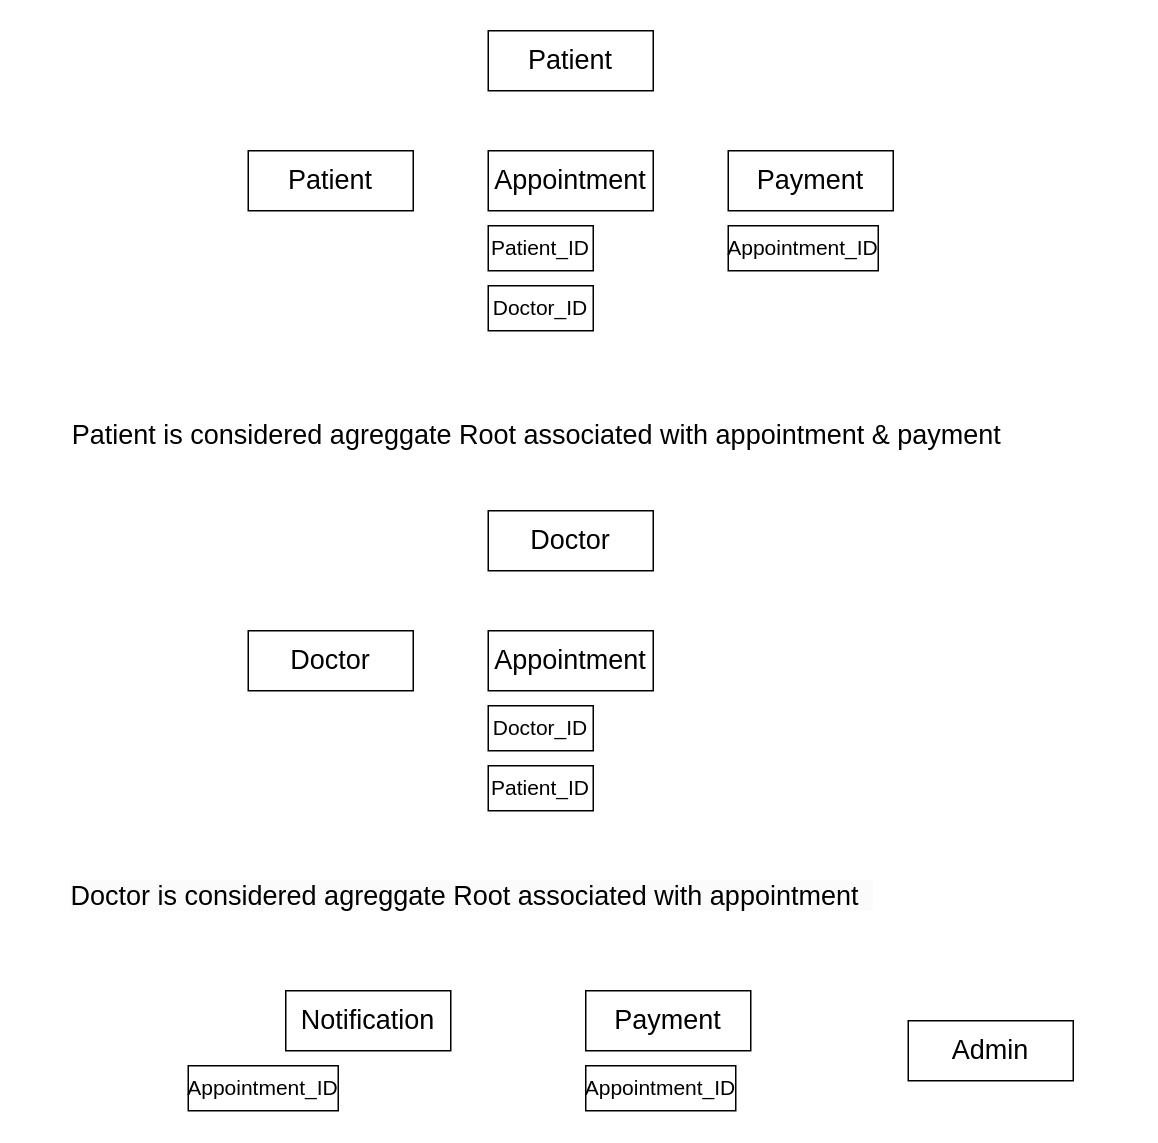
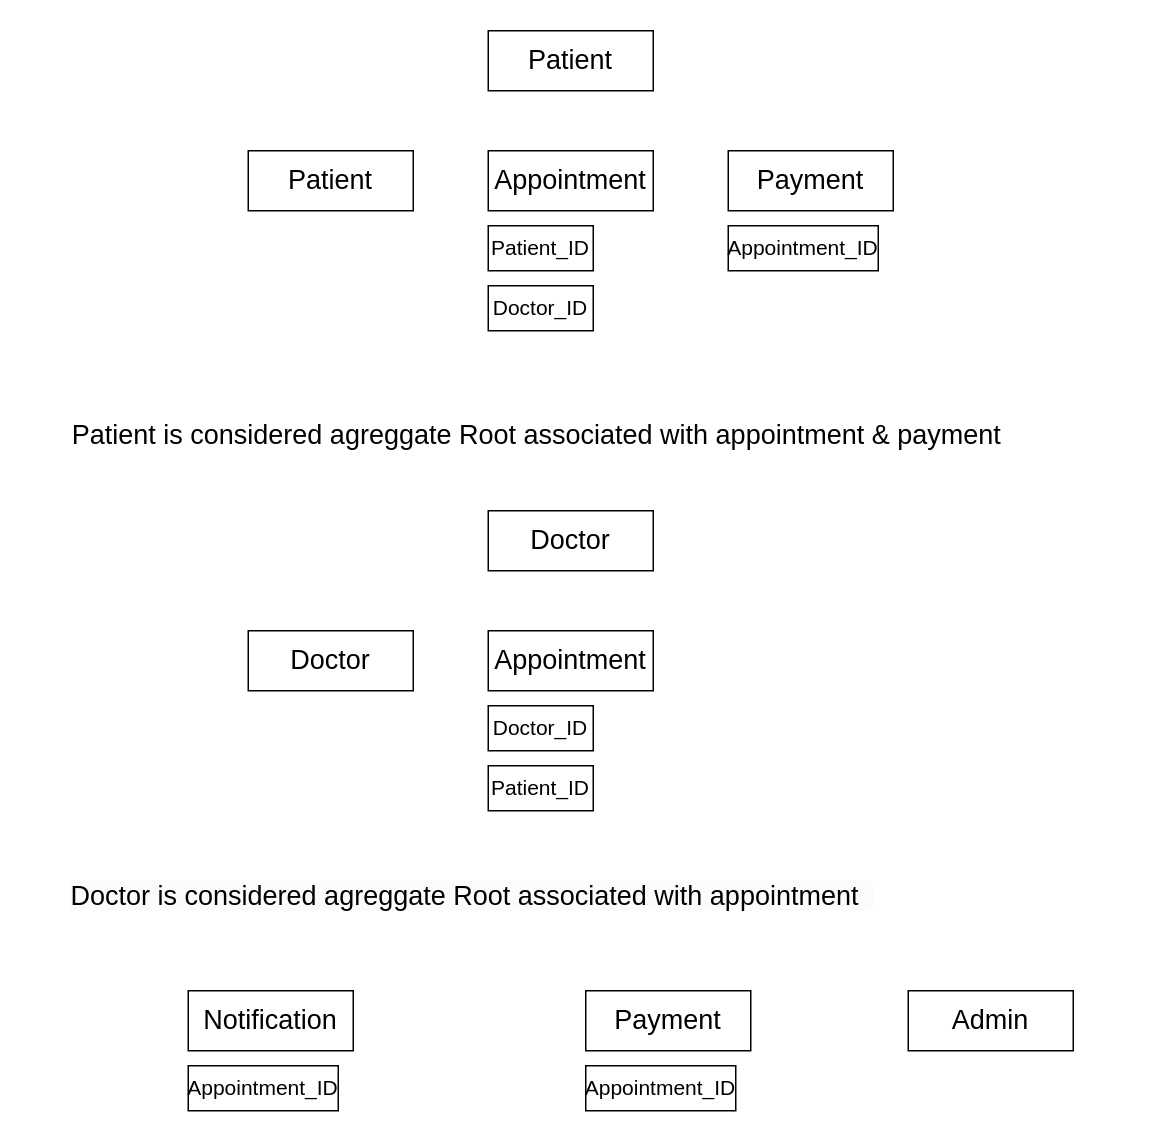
node "Notification": moved (368, 1021) -> (271, 1021)
node "Admin": moved (991, 1051) -> (991, 1021)
